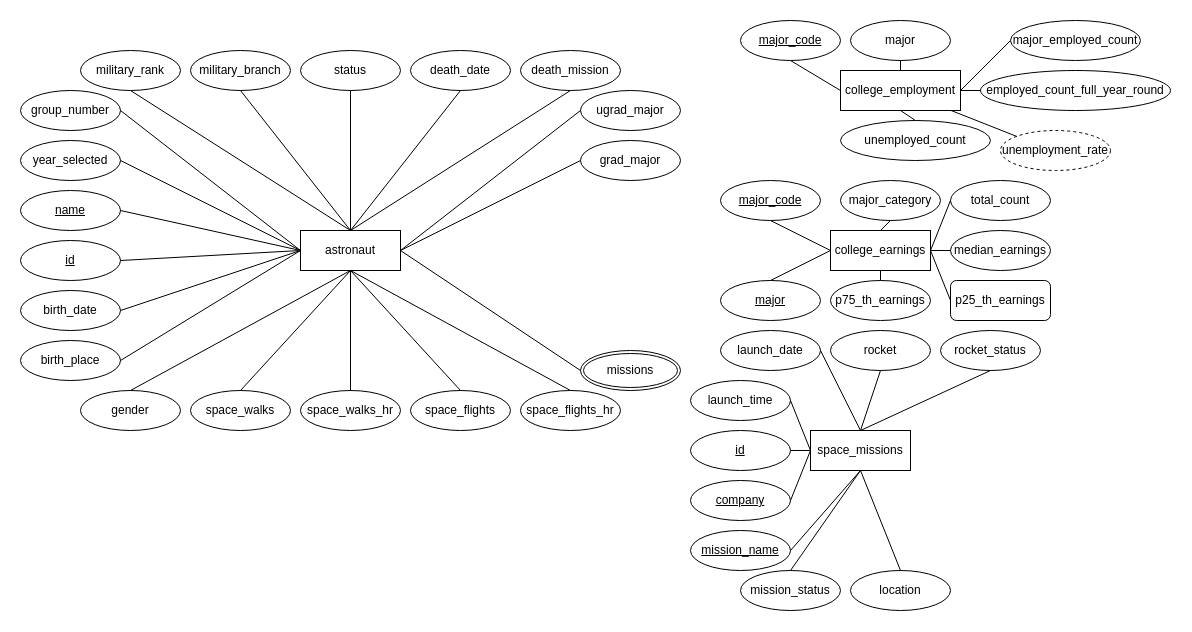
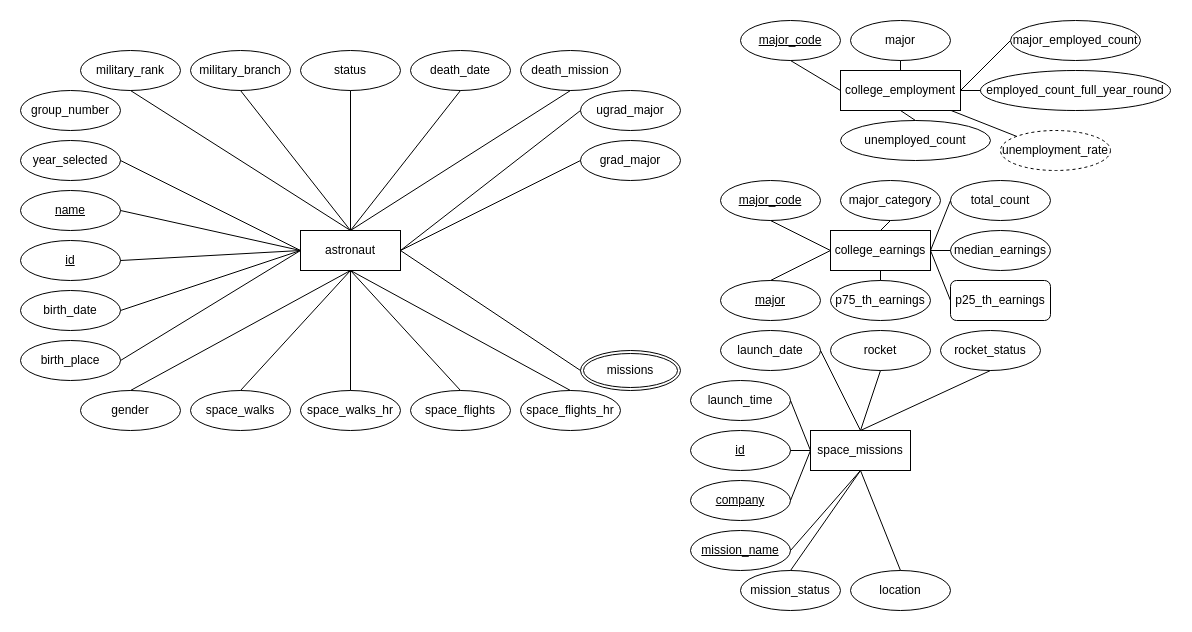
edge "group_number" -- "astronaut": removed
